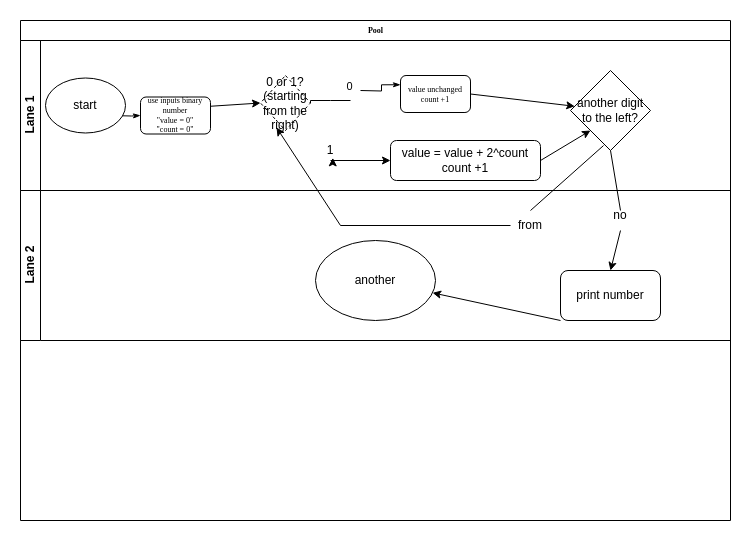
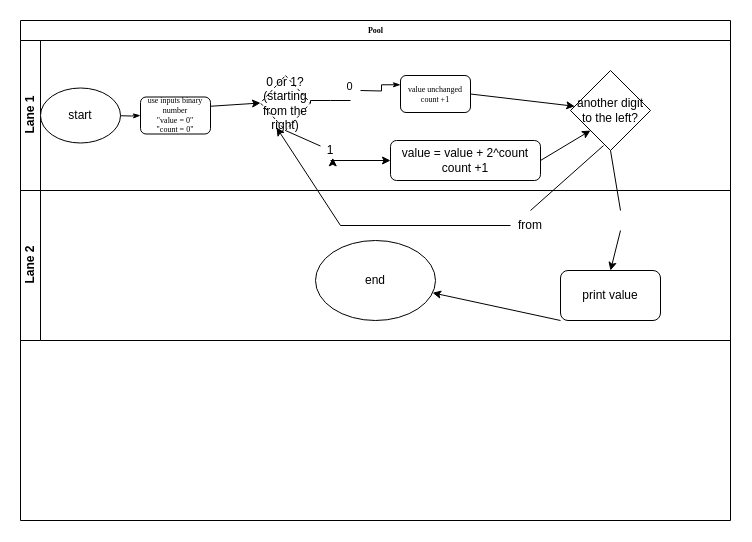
node "start": moved (86, 106) -> (81, 116)
edge "0 or 1? (starting from the right)" -- "1": added
node "no": removed
node "another": label "another" -> "end"
node "print number": label "print number" -> "print value"
